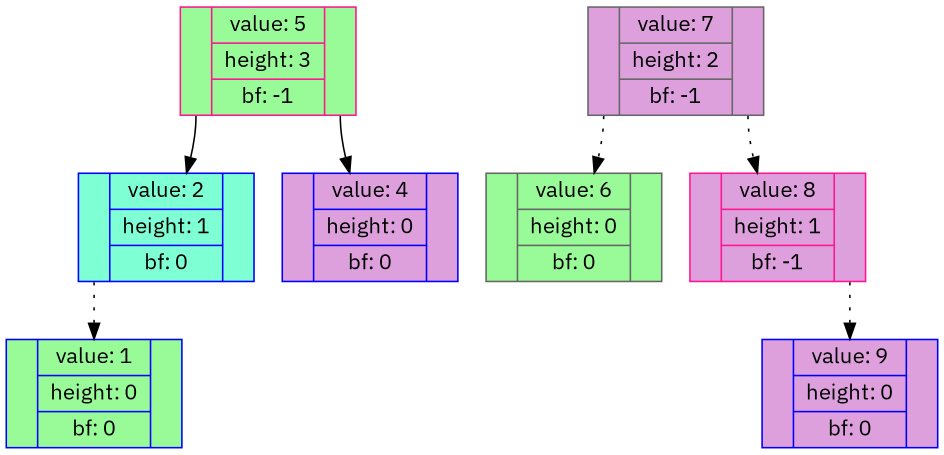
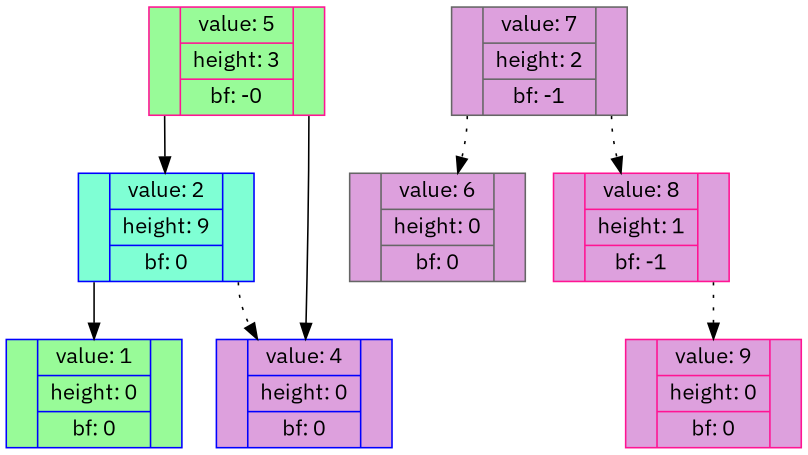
node "value: 5": text "bf: -1" -> "bf: -0"
node "value: 2": text "height: 1" -> "height: 9"
node "value: 6": fillcolor palegreen -> plum
edge "value: 2" -> "value: 1": style dotted -> solid
edge "value: 2" -> "value: 4": added
node "value: 9": color blue -> deeppink
